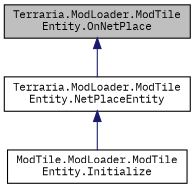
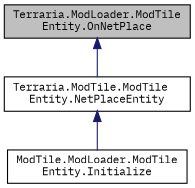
node "Terraria.ModLoader.ModTile Entity.NetPlaceEntity": label "Terraria.ModLoader.ModTile Entity.NetPlaceEntity" -> "Terraria.ModTile.ModTile Entity.NetPlaceEntity"
